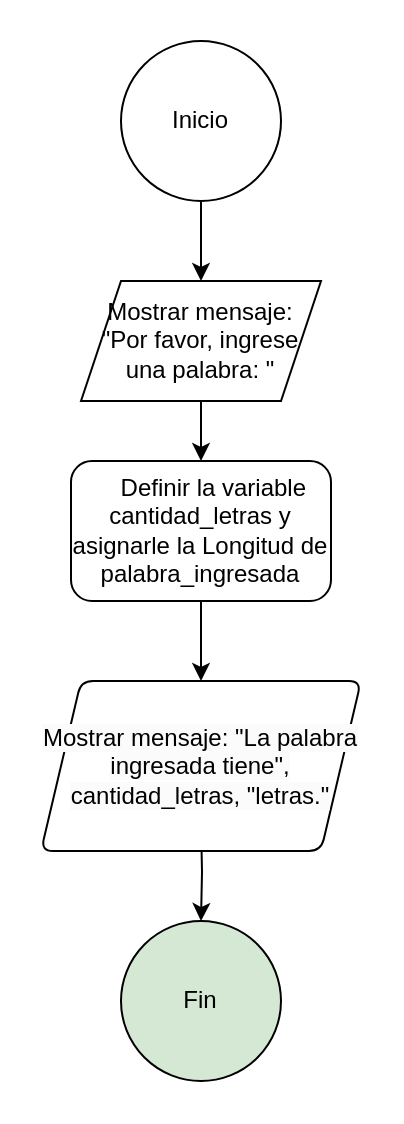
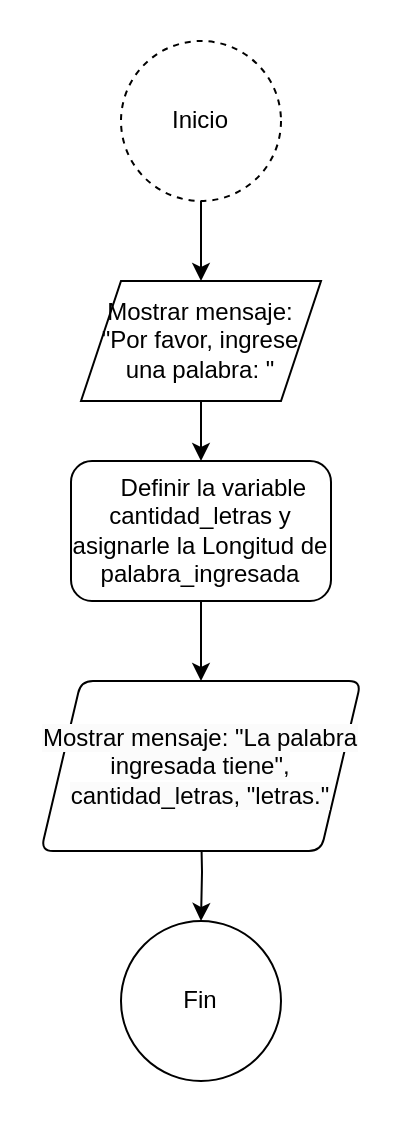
node "Inicio": style solid -> dashed
node "Fin": fillcolor #d5e8d4 -> #ffffff
